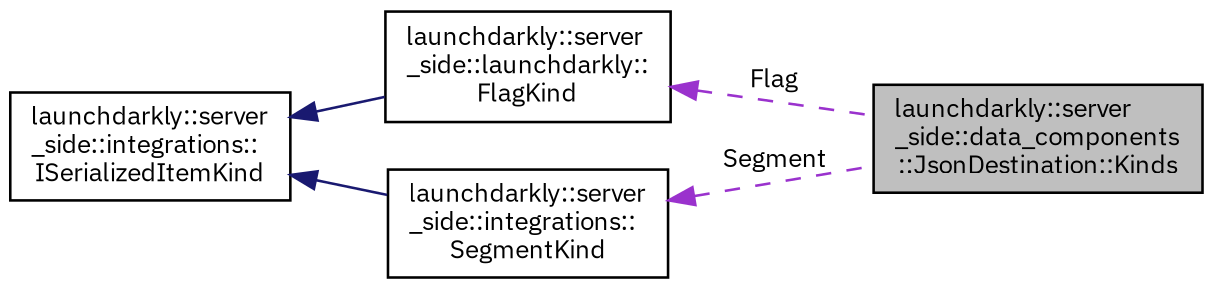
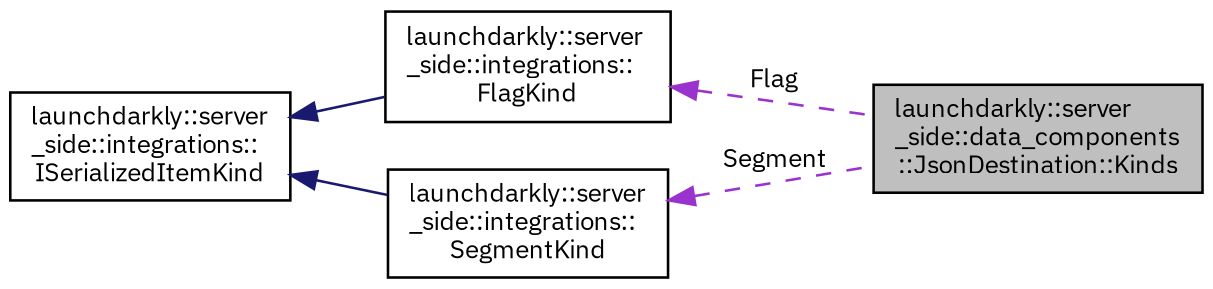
node "launchdarkly::server _side::launchdarkly:: FlagKind": label "launchdarkly::server _side::launchdarkly:: FlagKind" -> "launchdarkly::server _side::integrations:: FlagKind"
